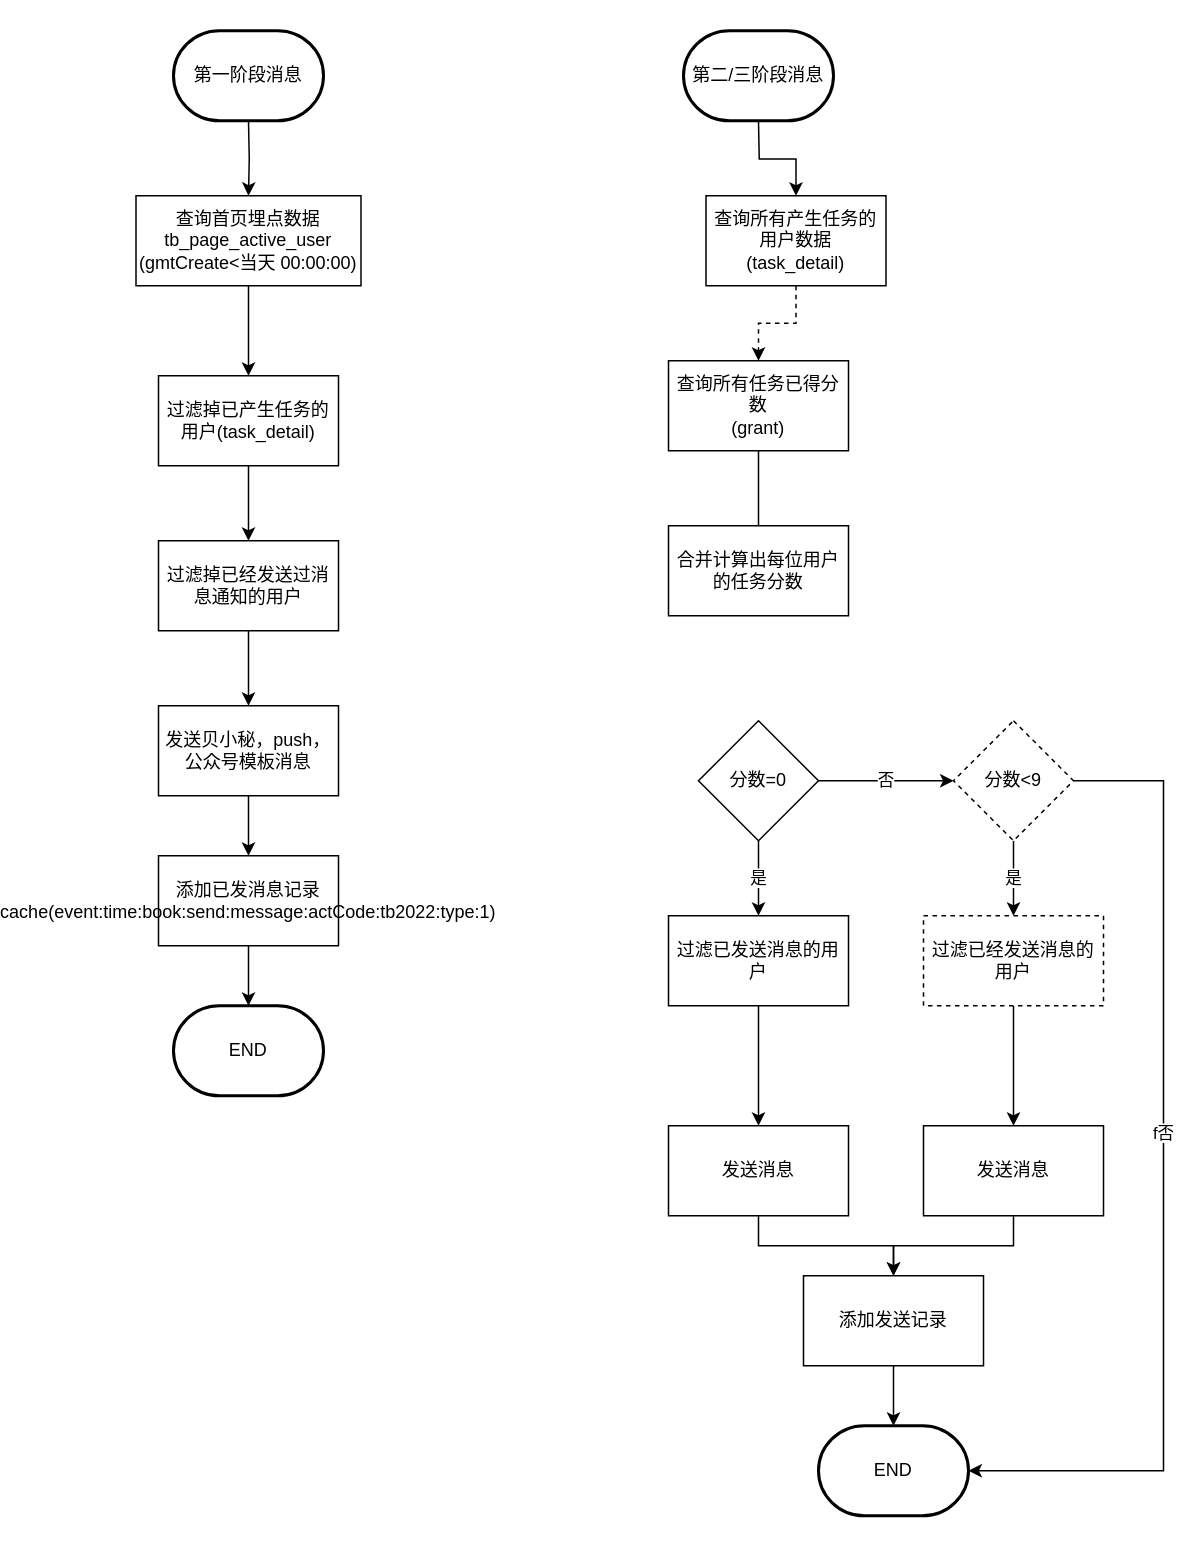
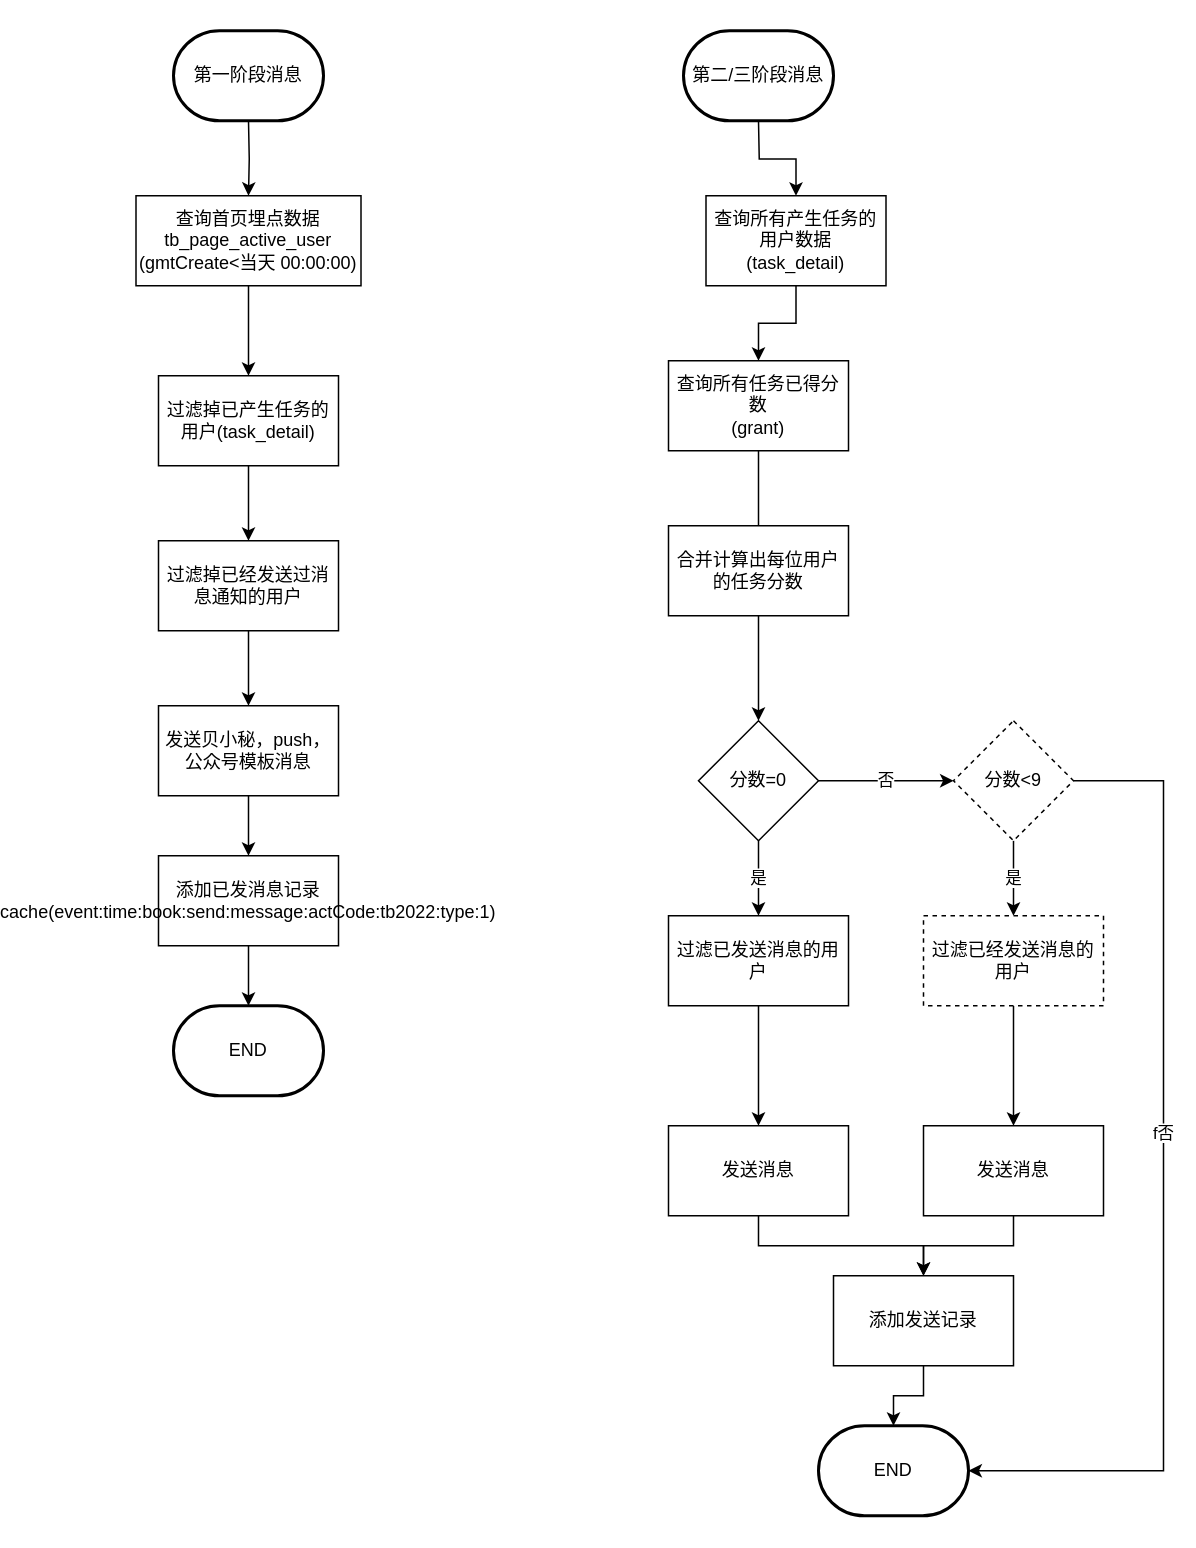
edge "查询所有产生任务的用户数据 (task_detail)" -> "查询所有任务已得分数 (grant)": style dashed -> solid
edge "合并计算出每位用户的任务分数" -> "分数=0": added
node "添加发送记录": moved (893, 1321) -> (923, 1321)
